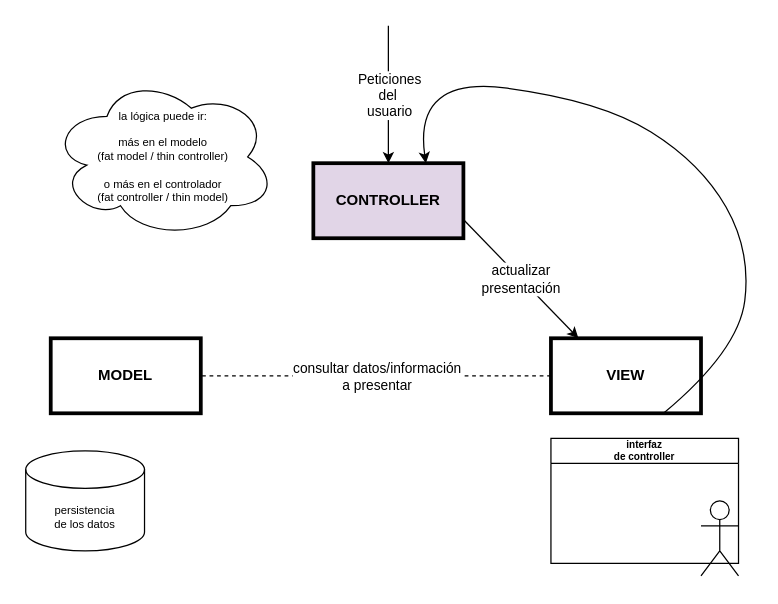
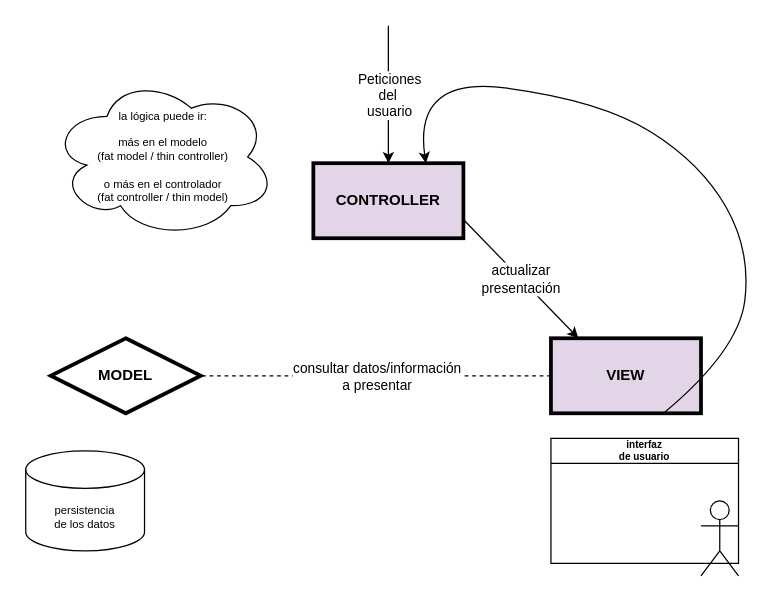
node "MODEL": shape rectangle -> diamond
node "VIEW": fillcolor #ffffff -> #e1d5e7
node "interfaz de controller": label "interfaz de controller" -> "interfaz de usuario"
